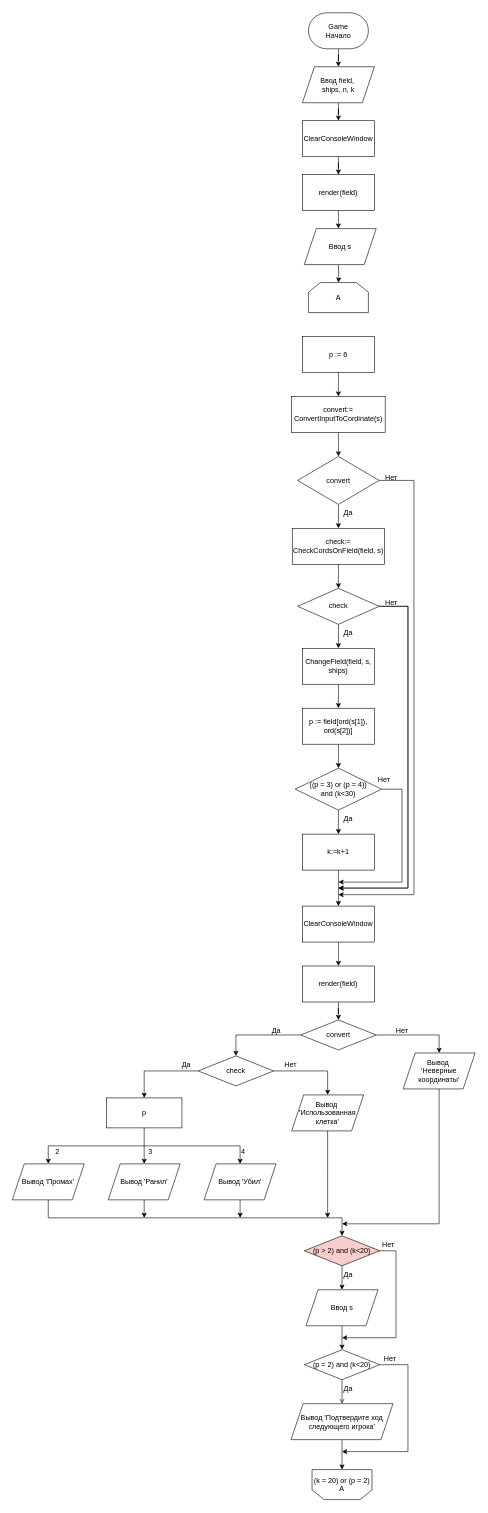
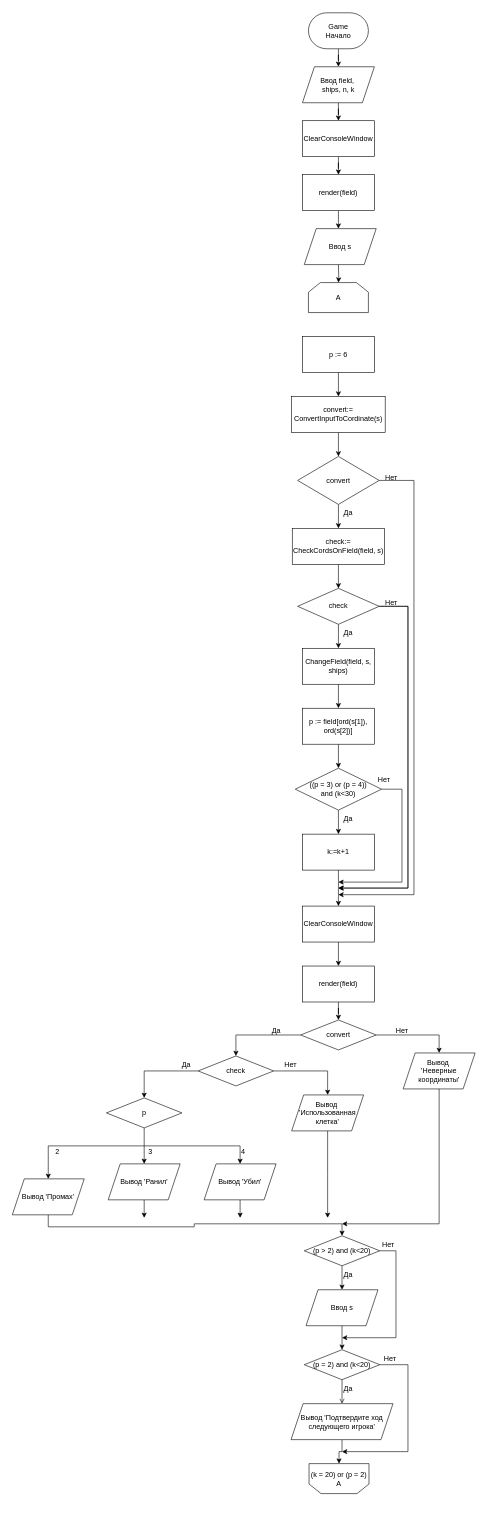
node "p": shape rectangle -> diamond
node "Вывод 'Промах'": moved (48, 1182) -> (48, 1197)
node "(p > 2) and (k<20)": fillcolor #f8cecc -> #ffffff
node "(k = 20) or (p = 2) A": moved (342, 1485) -> (339, 1479)
